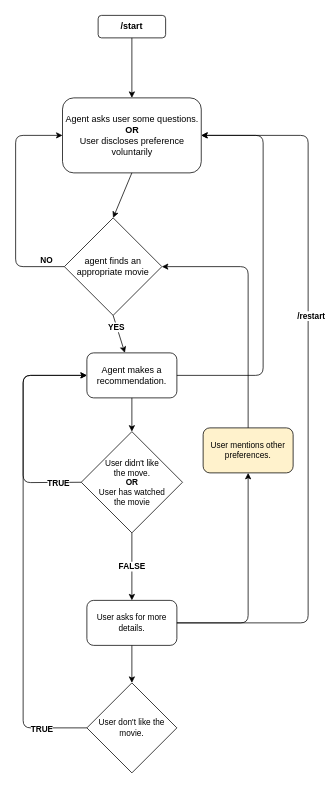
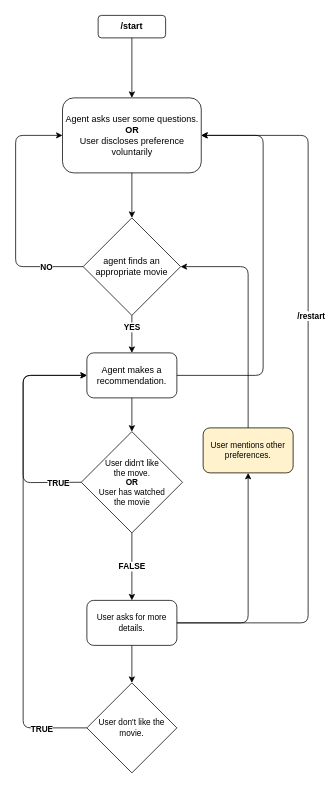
node "agent finds an appropriate movie": moved (113, 267) -> (132, 267)
